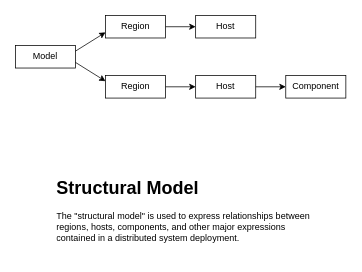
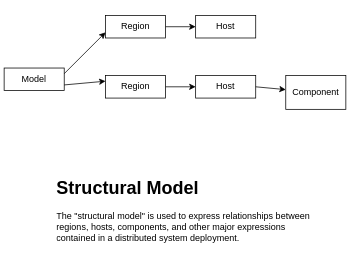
node "Model": moved (45, 57) -> (34, 79)
node "Component": size 60x23 -> 60x34
